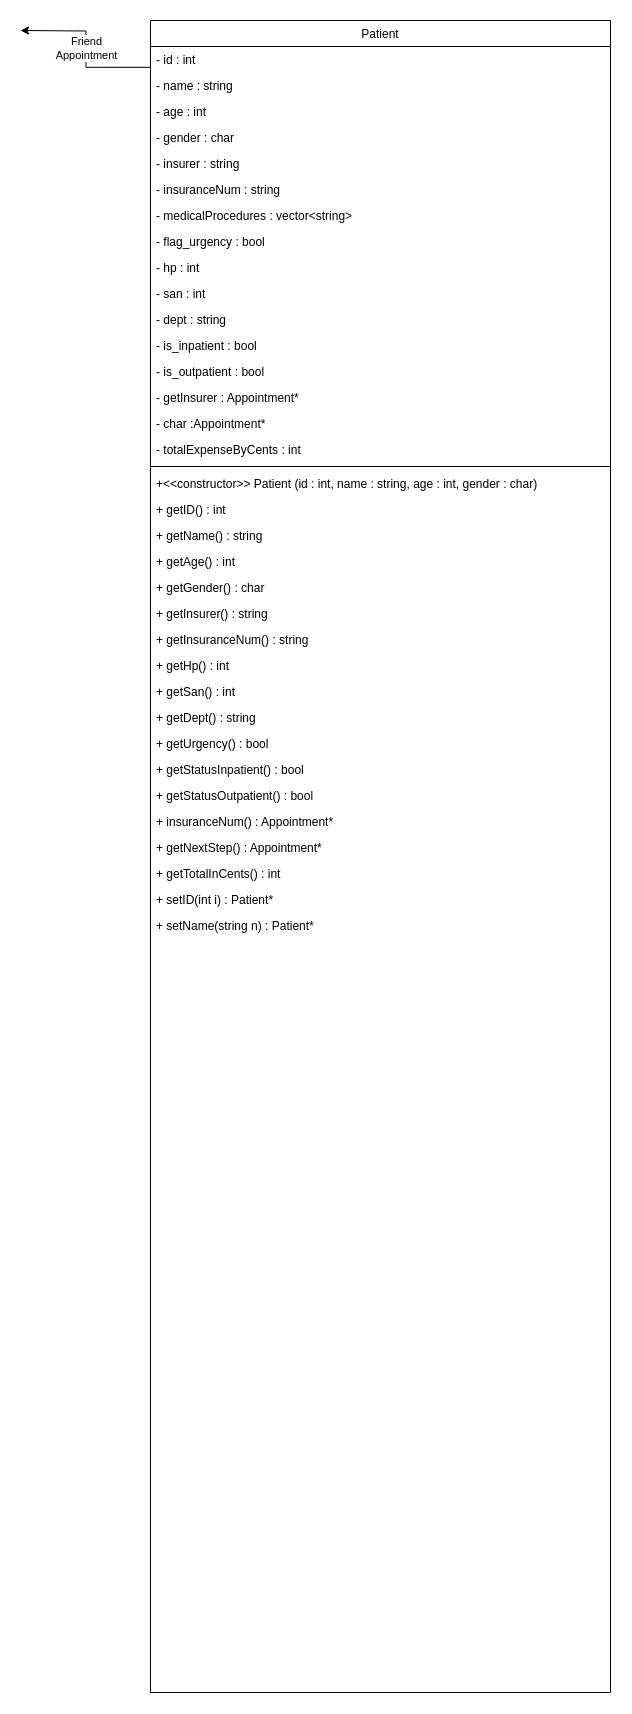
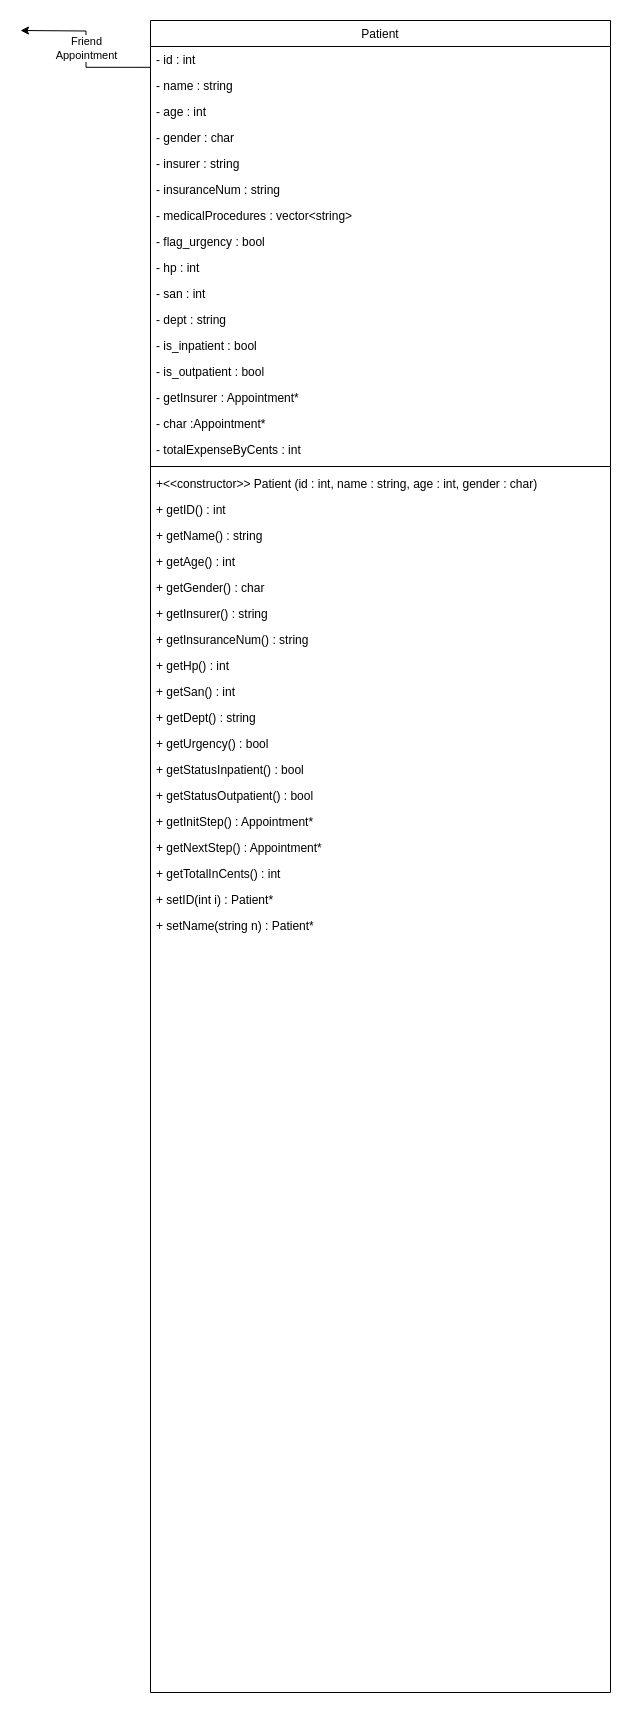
node "+ insuranceNum() : Appointment*": label "+ insuranceNum() : Appointment*" -> "+ getInitStep() : Appointment*"
